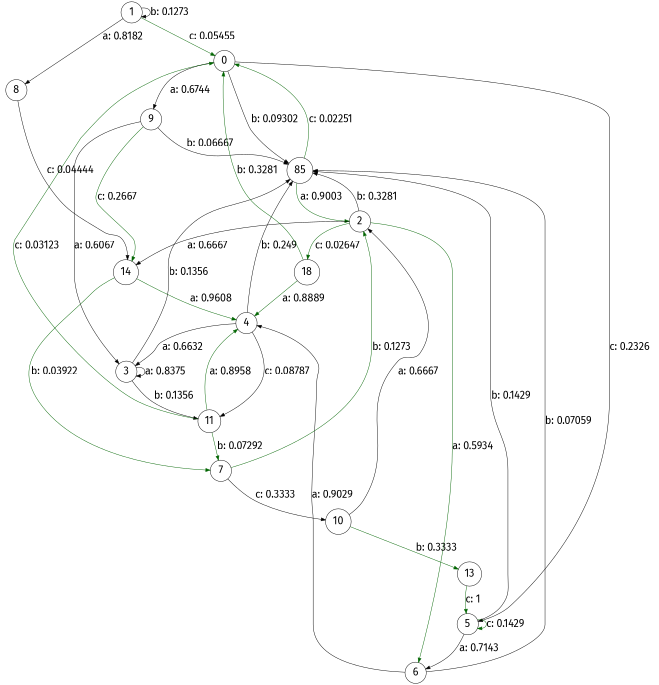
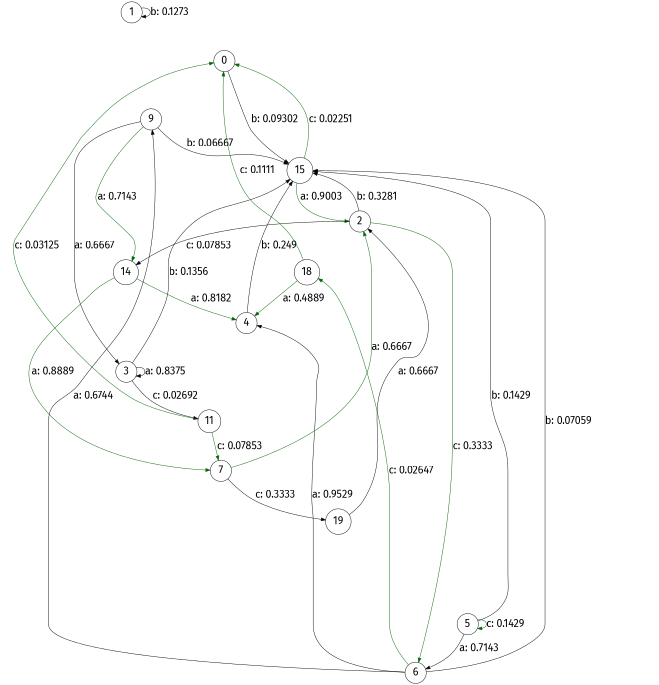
edge "1" -> "0": removed, label "c: 0.05455"
edge "0" -> "9": now "6" -> "9"
node "8": removed
edge "18" -> "0": label "b: 0.3281   " -> "c: 0.1111   "
node "85": label "85" -> "15"
edge "9" -> "14": label "c: 0.2667   " -> "a: 0.7143   "
edge "0" -> "5": removed, label "c: 0.2326"
edge "2" -> "18": now "6" -> "18"
edge "11" -> "0": label "c: 0.03123  " -> "c: 0.03125  "
edge "9" -> "3": label "a: 0.6067   " -> "a: 0.6667   "
edge "2" -> "14": label "a: 0.6667   " -> "c: 0.07853  "
edge "14" -> "4": label "a: 0.9608   " -> "a: 0.8182   "
edge "18" -> "4": label "a: 0.8889   " -> "a: 0.4889   "
edge "4" -> "3": removed, label "a: 0.6632"
edge "7" -> "2": label "b: 0.1273   " -> "a: 0.6667   "
edge "11" -> "4": removed, label "a: 0.8958"
edge "14" -> "7": label "b: 0.03922  " -> "a: 0.8889   "
edge "4" -> "11": removed, label "c: 0.08787"
edge "3" -> "11": label "b: 0.1356   " -> "c: 0.02692  "
edge "11" -> "7": label "b: 0.07292  " -> "c: 0.07853  "
edge "2" -> "6": label "a: 0.5934   " -> "c: 0.3333   "
edge "6" -> "4": label "a: 0.9029   " -> "a: 0.9529   "
node "10": label "10" -> "19"
node "13": removed
